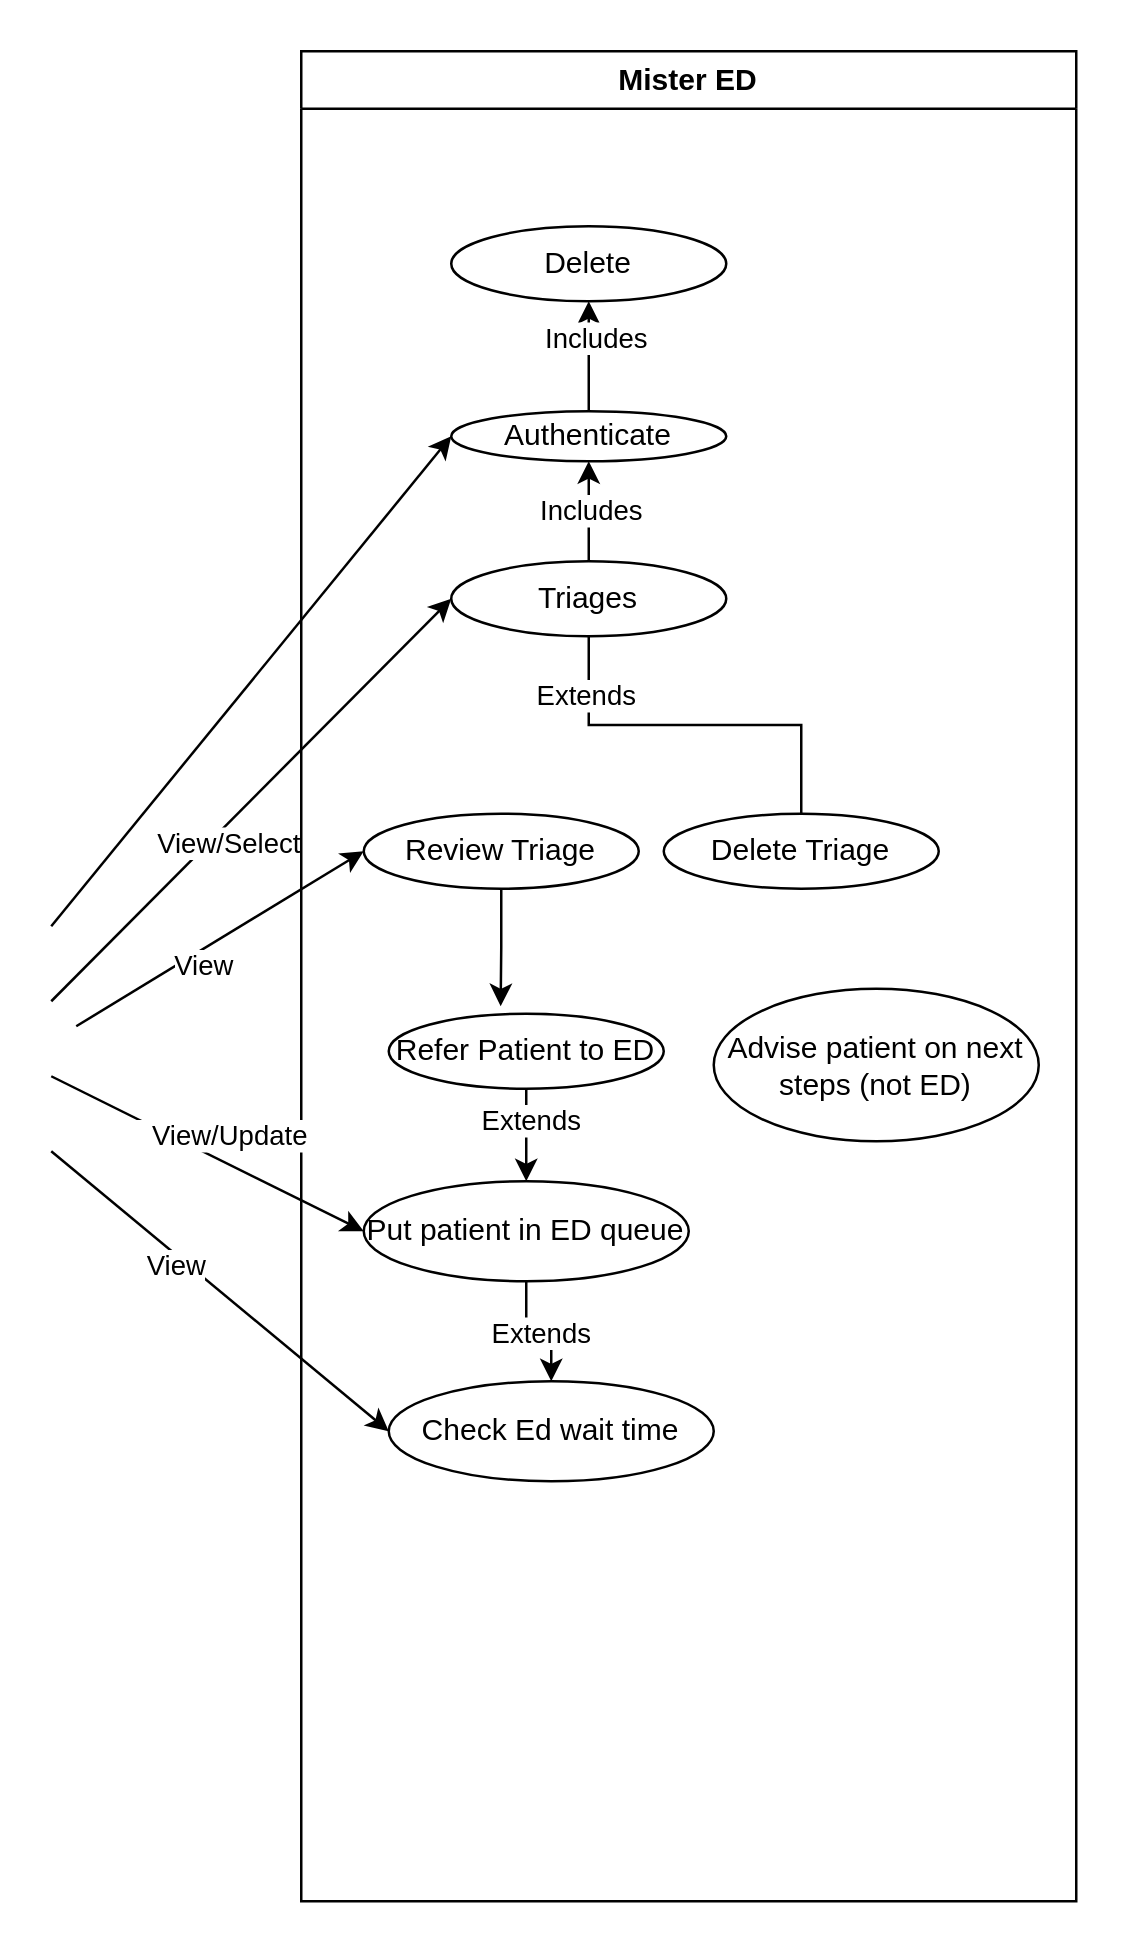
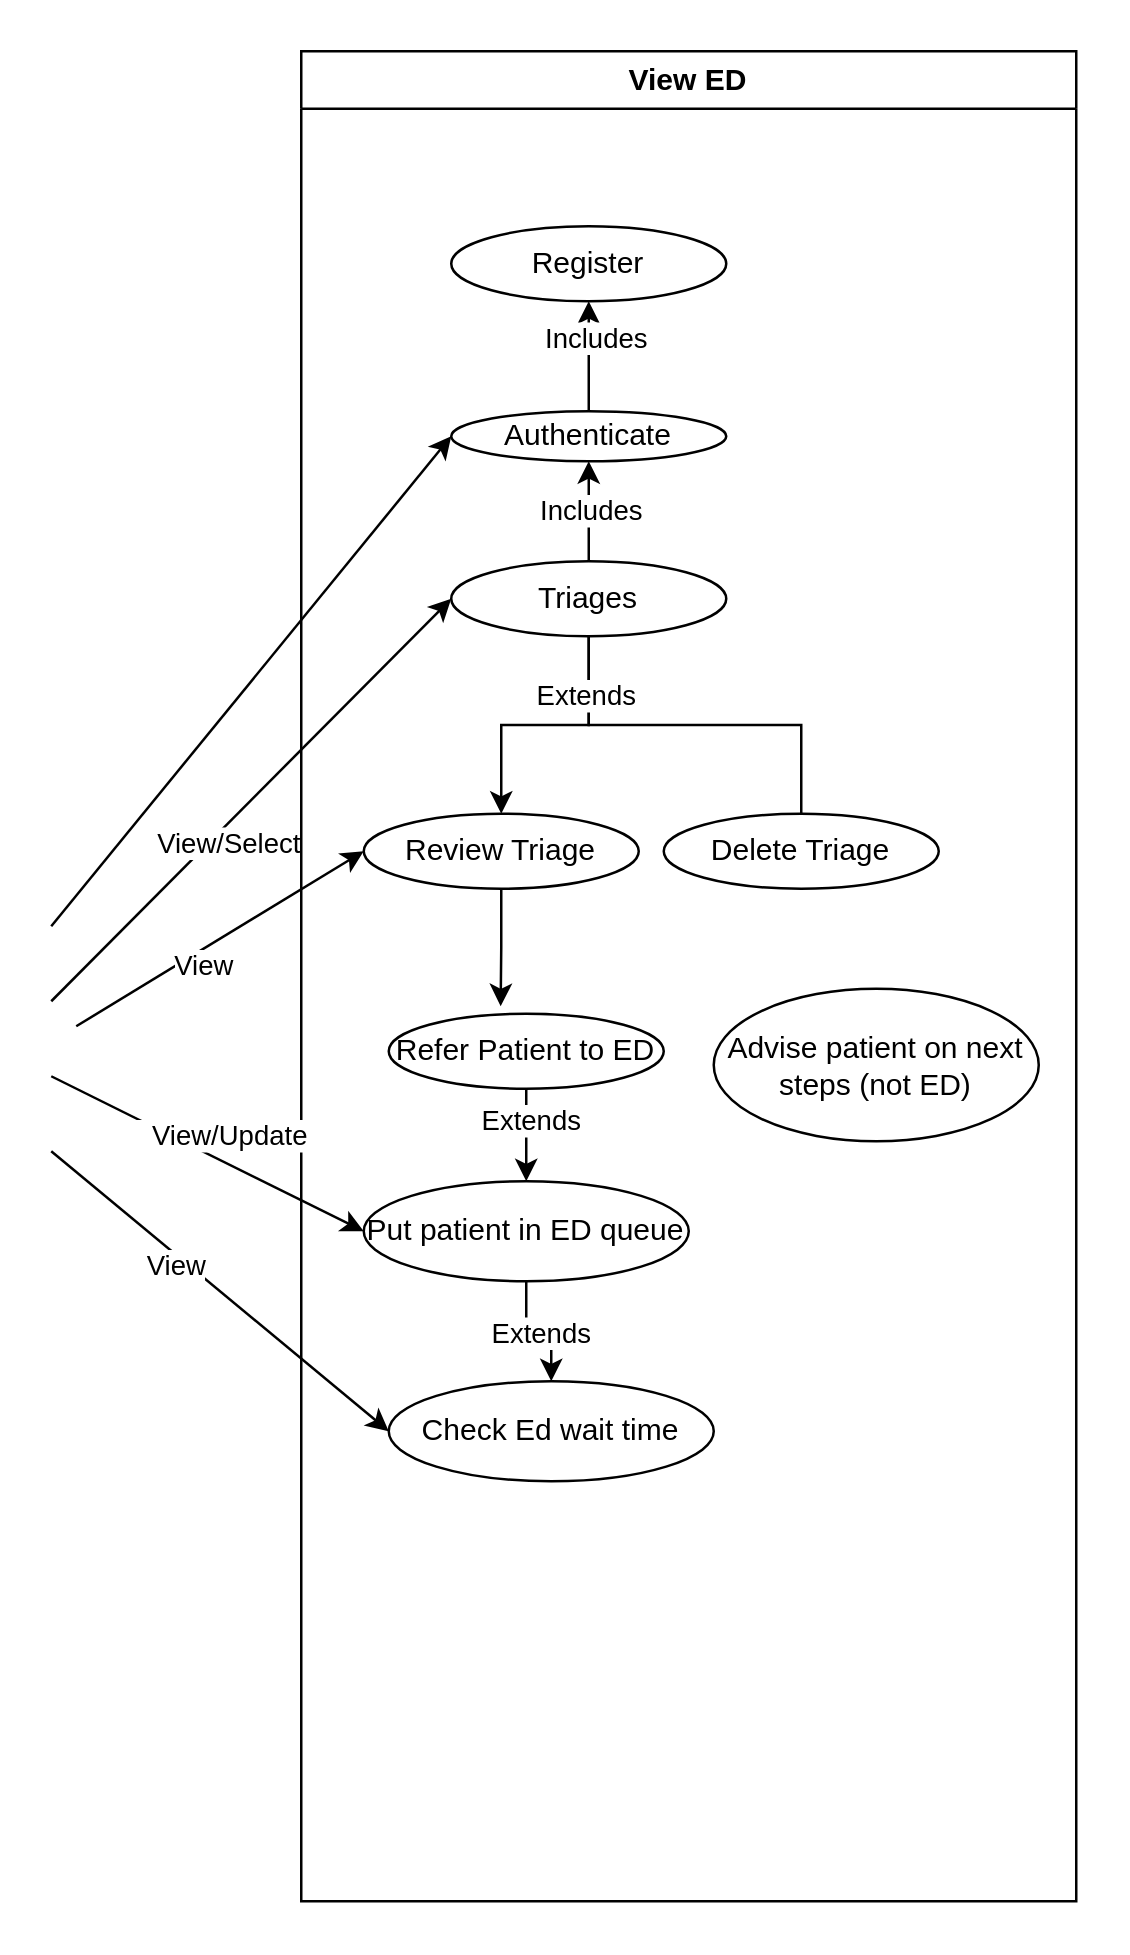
node "Mister ED": label "Mister ED" -> "View ED"
node "Delete": label "Delete" -> "Register"
edge "Triages" -> "Review Triage": added
